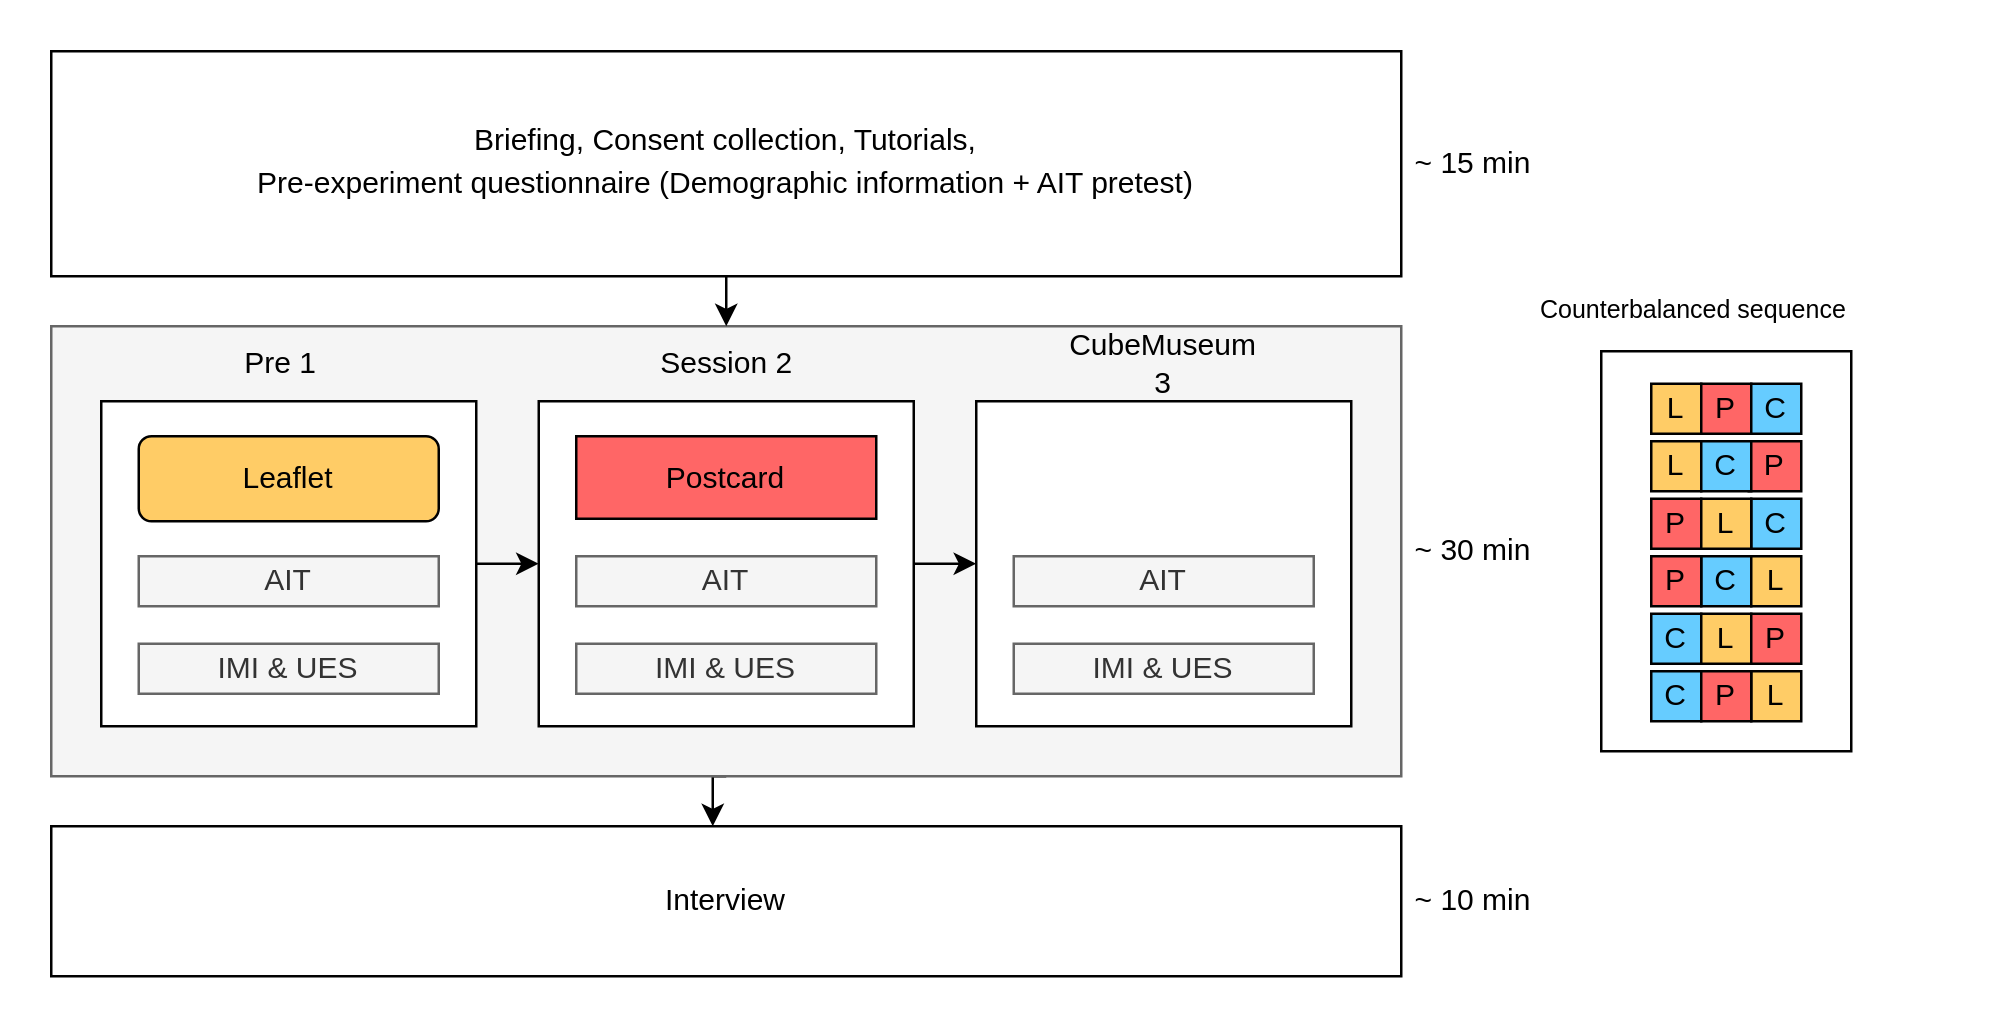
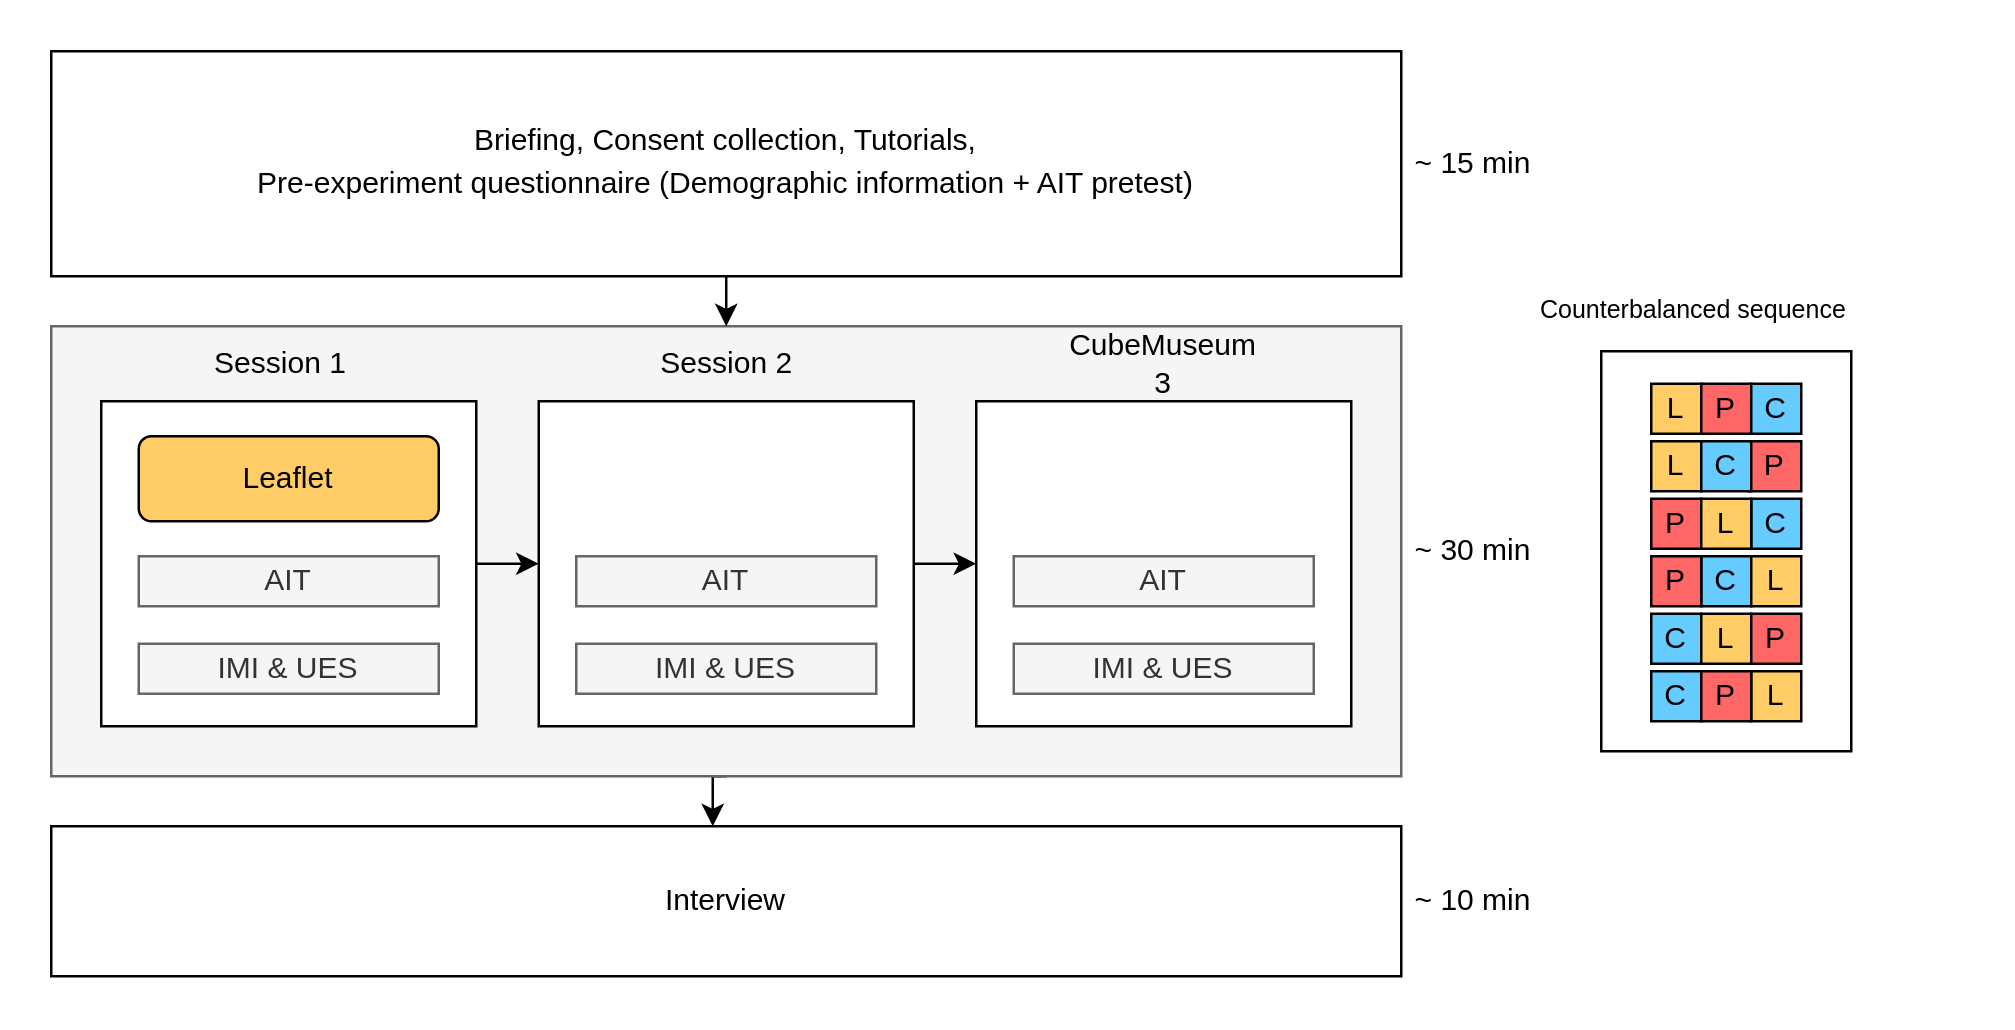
node "Pre 1": label "Pre 1" -> "Session 1"
node "Postcard": removed
